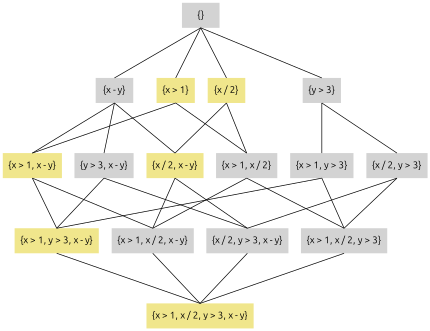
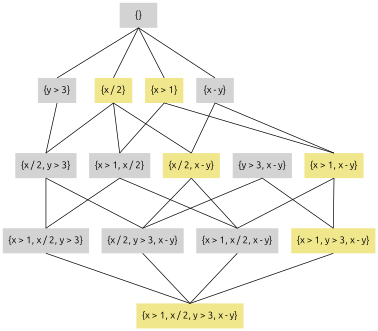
edge "{x / 2}" -- "{x / 2, y > 3}": added
edge "{x - y}" -- "{y > 3, x - y}": removed
node "{x > 1, y > 3}": removed
